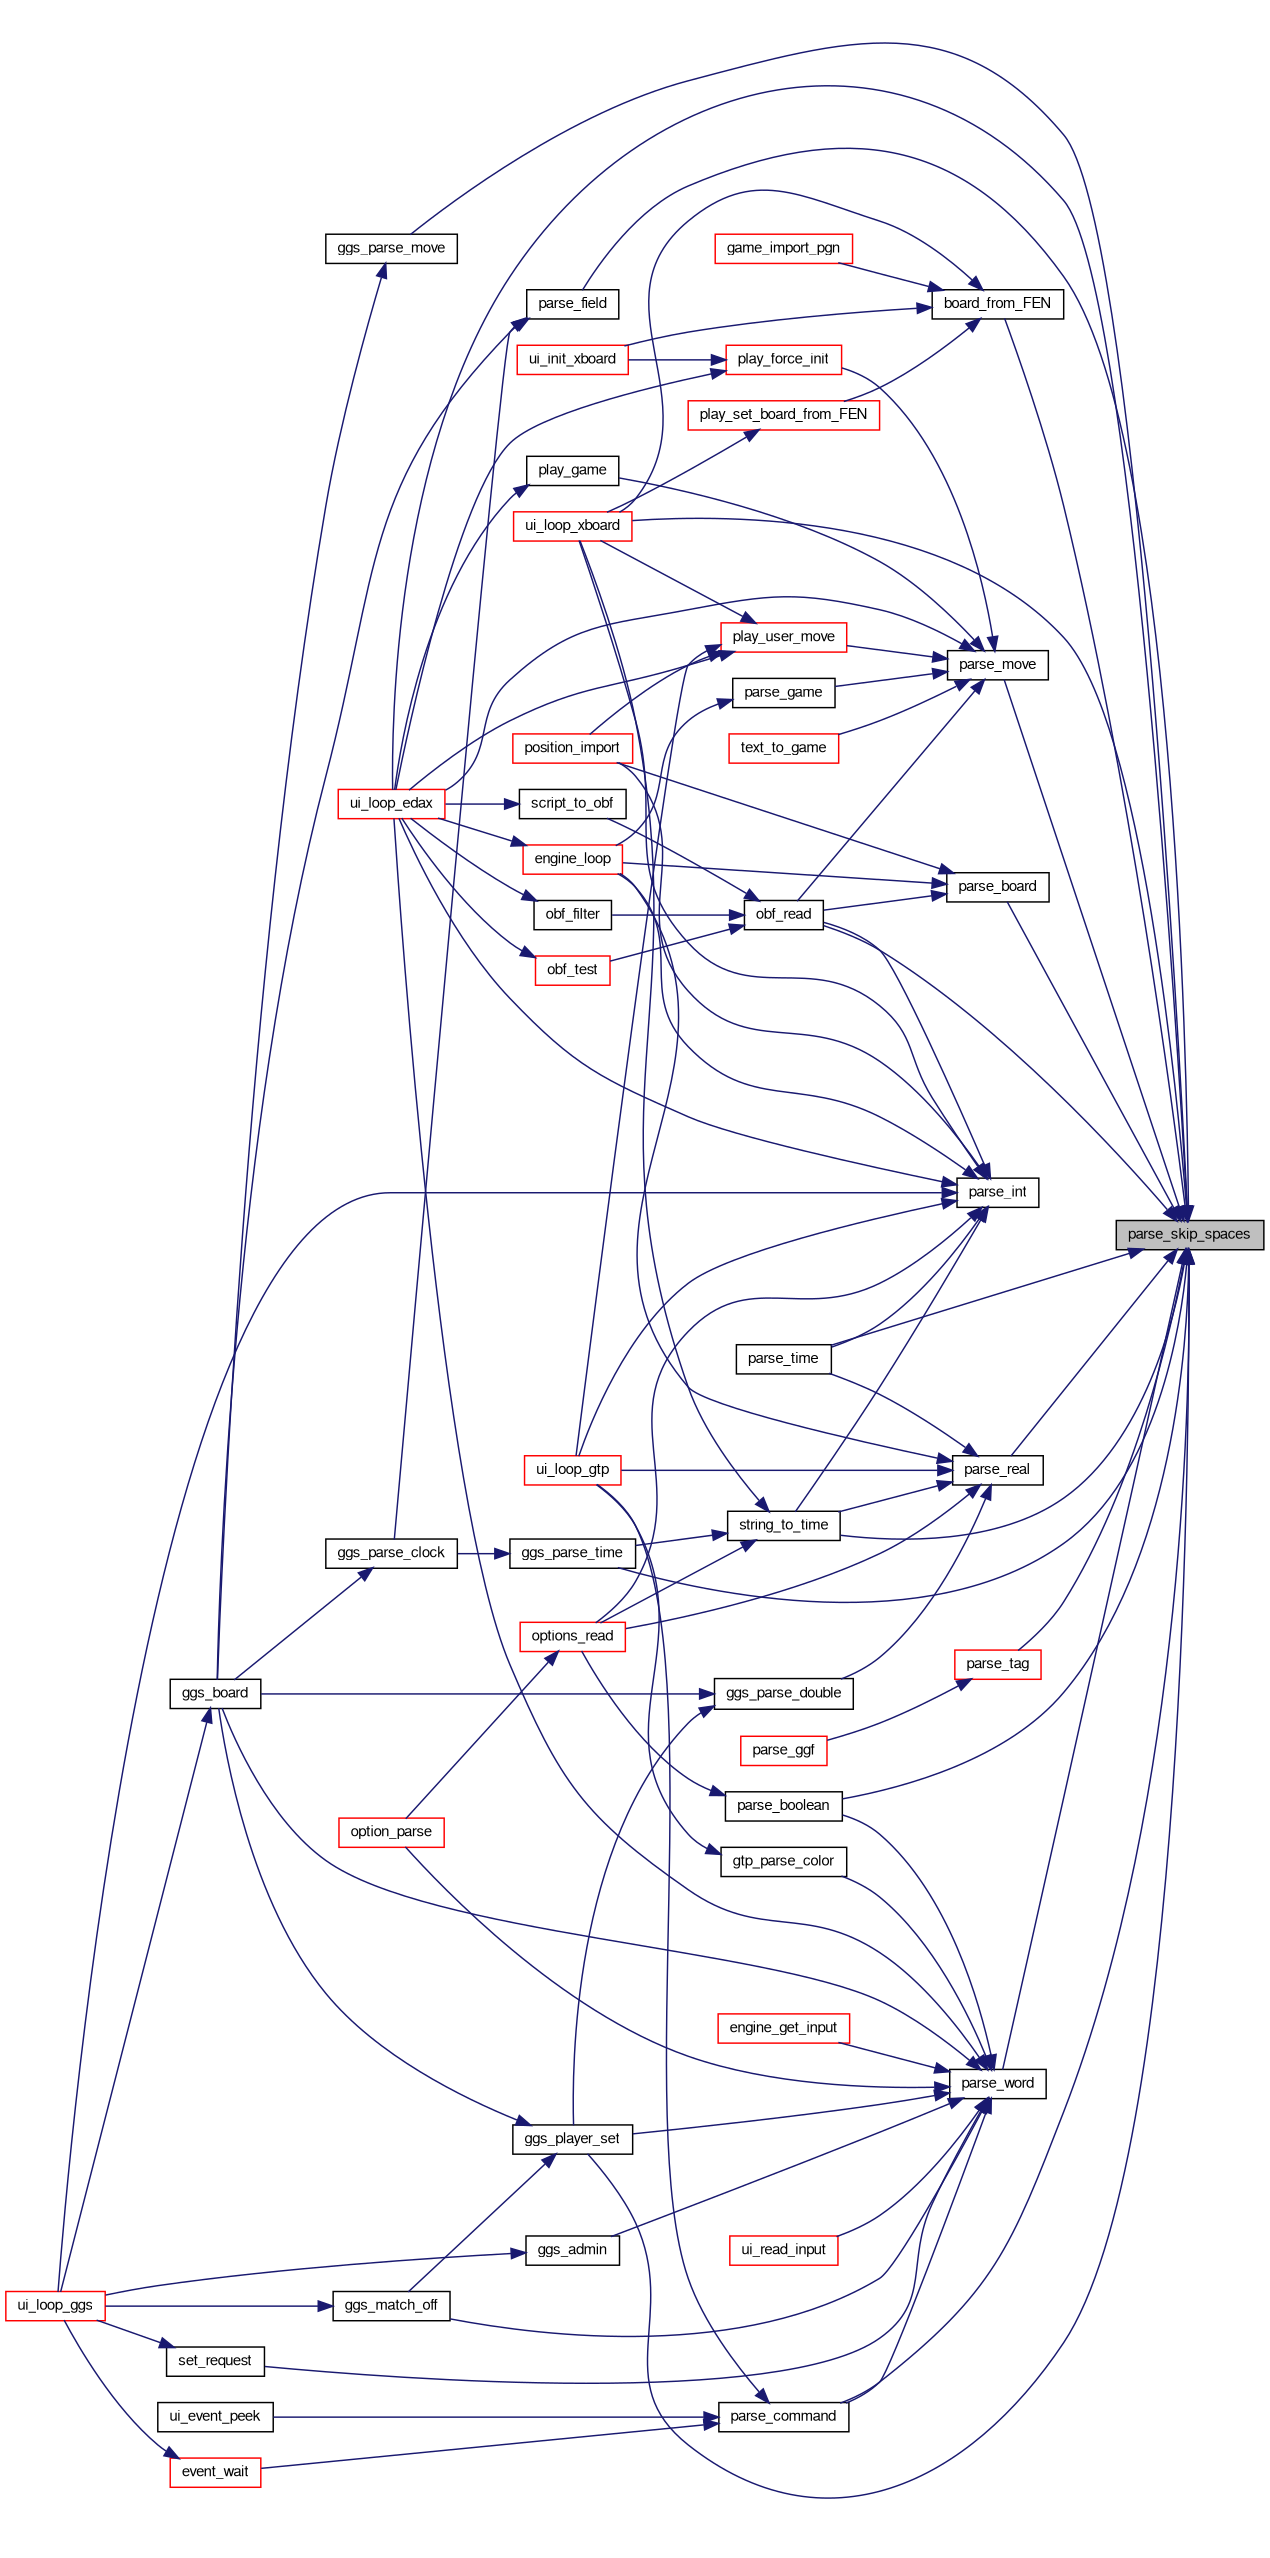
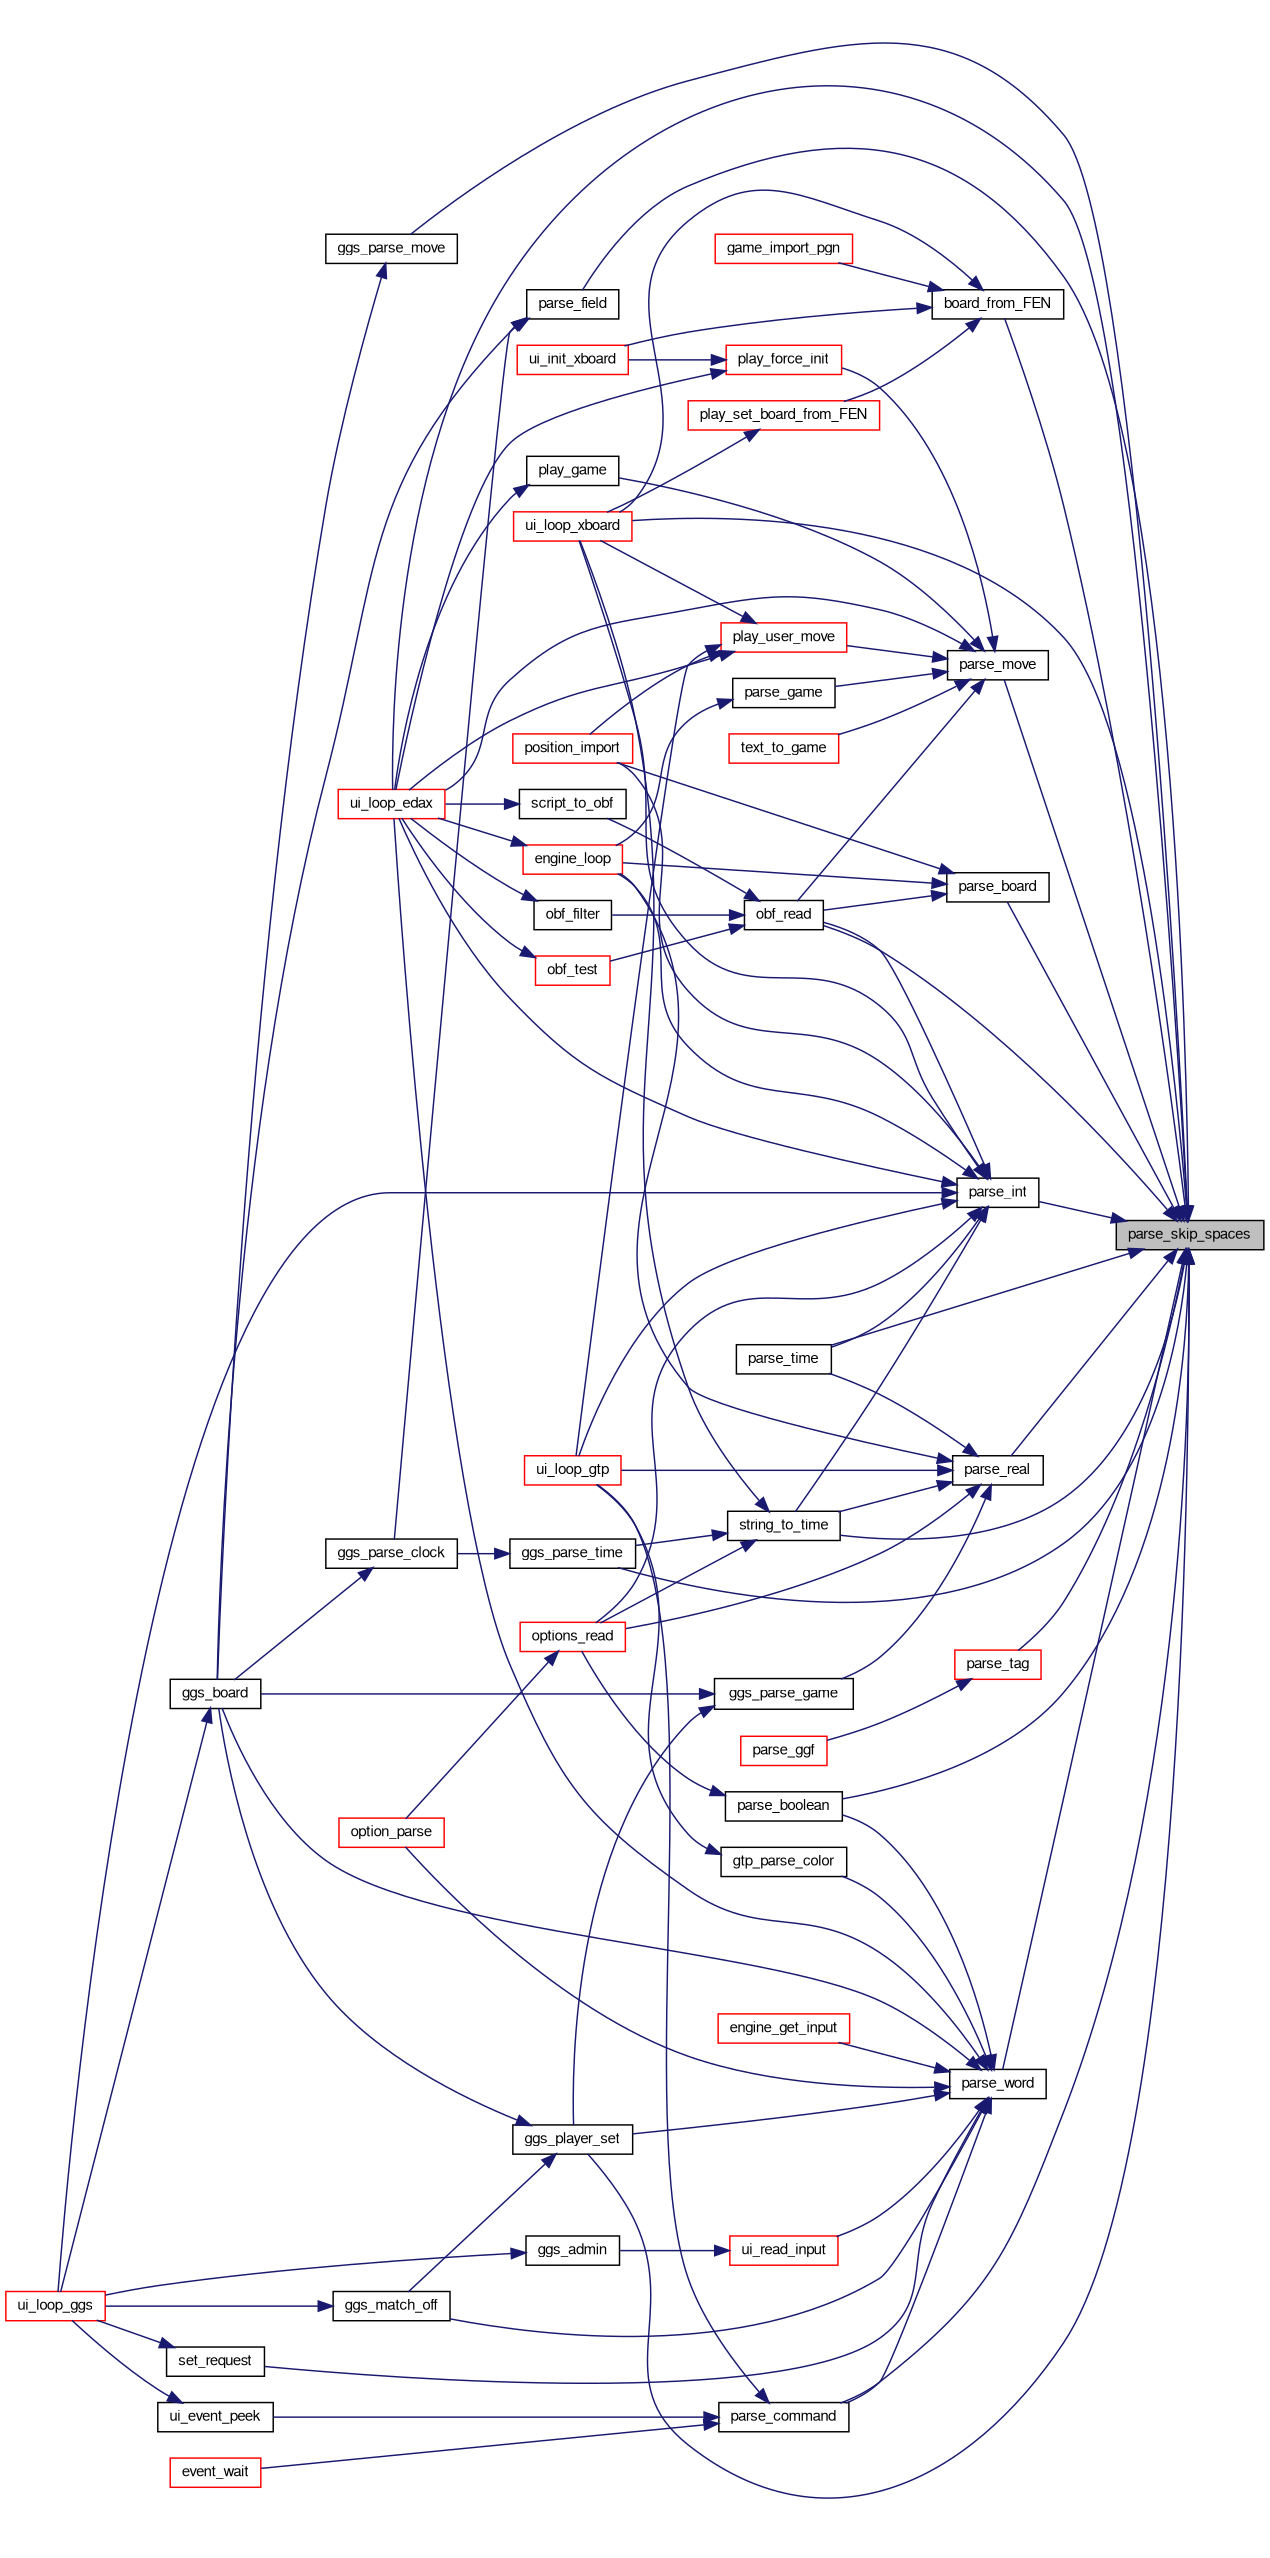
edge "parse_int" -> "parse_skip_spaces": added
node "ggs_parse_double": label "ggs_parse_double" -> "ggs_parse_game"
edge "ggs_admin" -> "parse_word": now "ggs_admin" -> "ui_read_input"
edge "ui_loop_ggs" -> "event_wait": now "ui_loop_ggs" -> "ui_event_peek"
